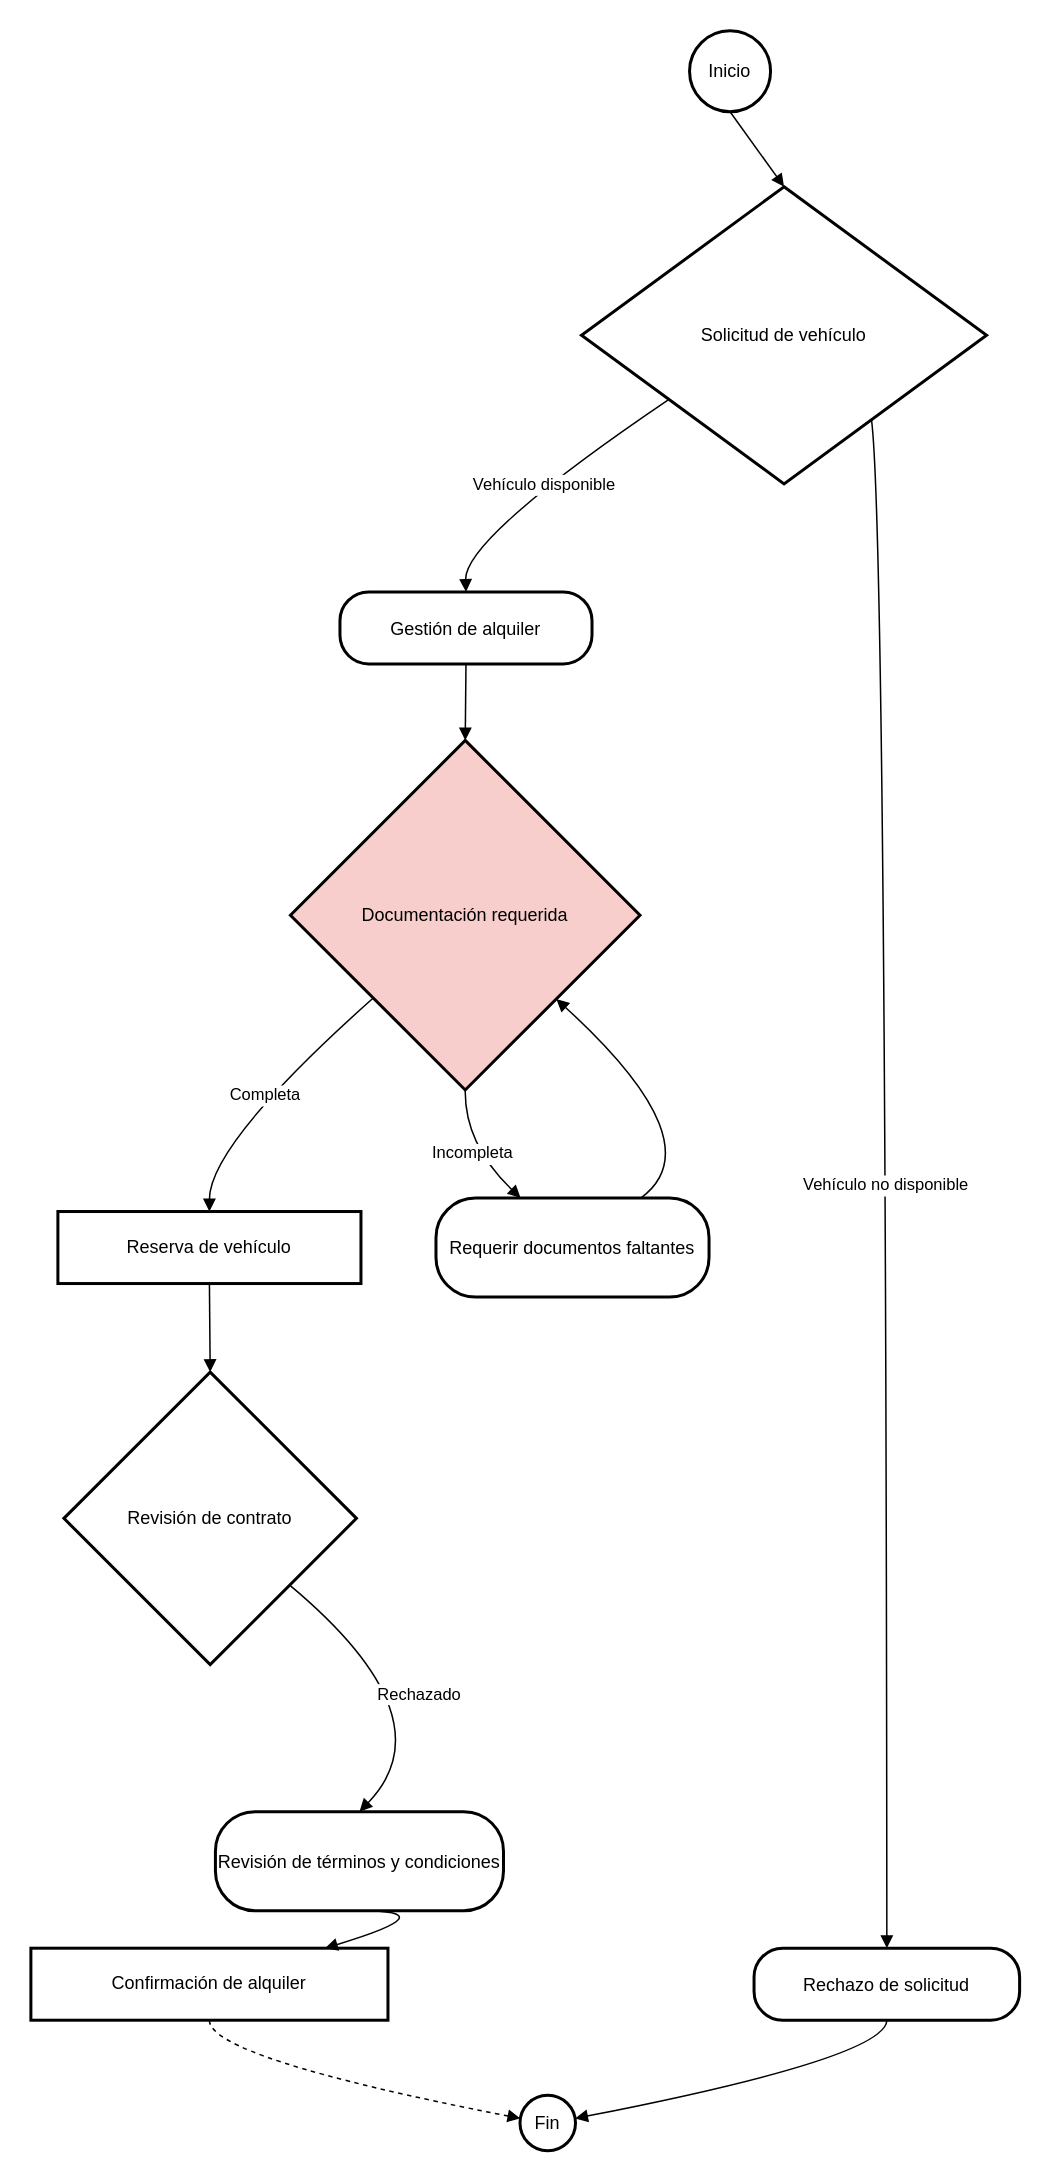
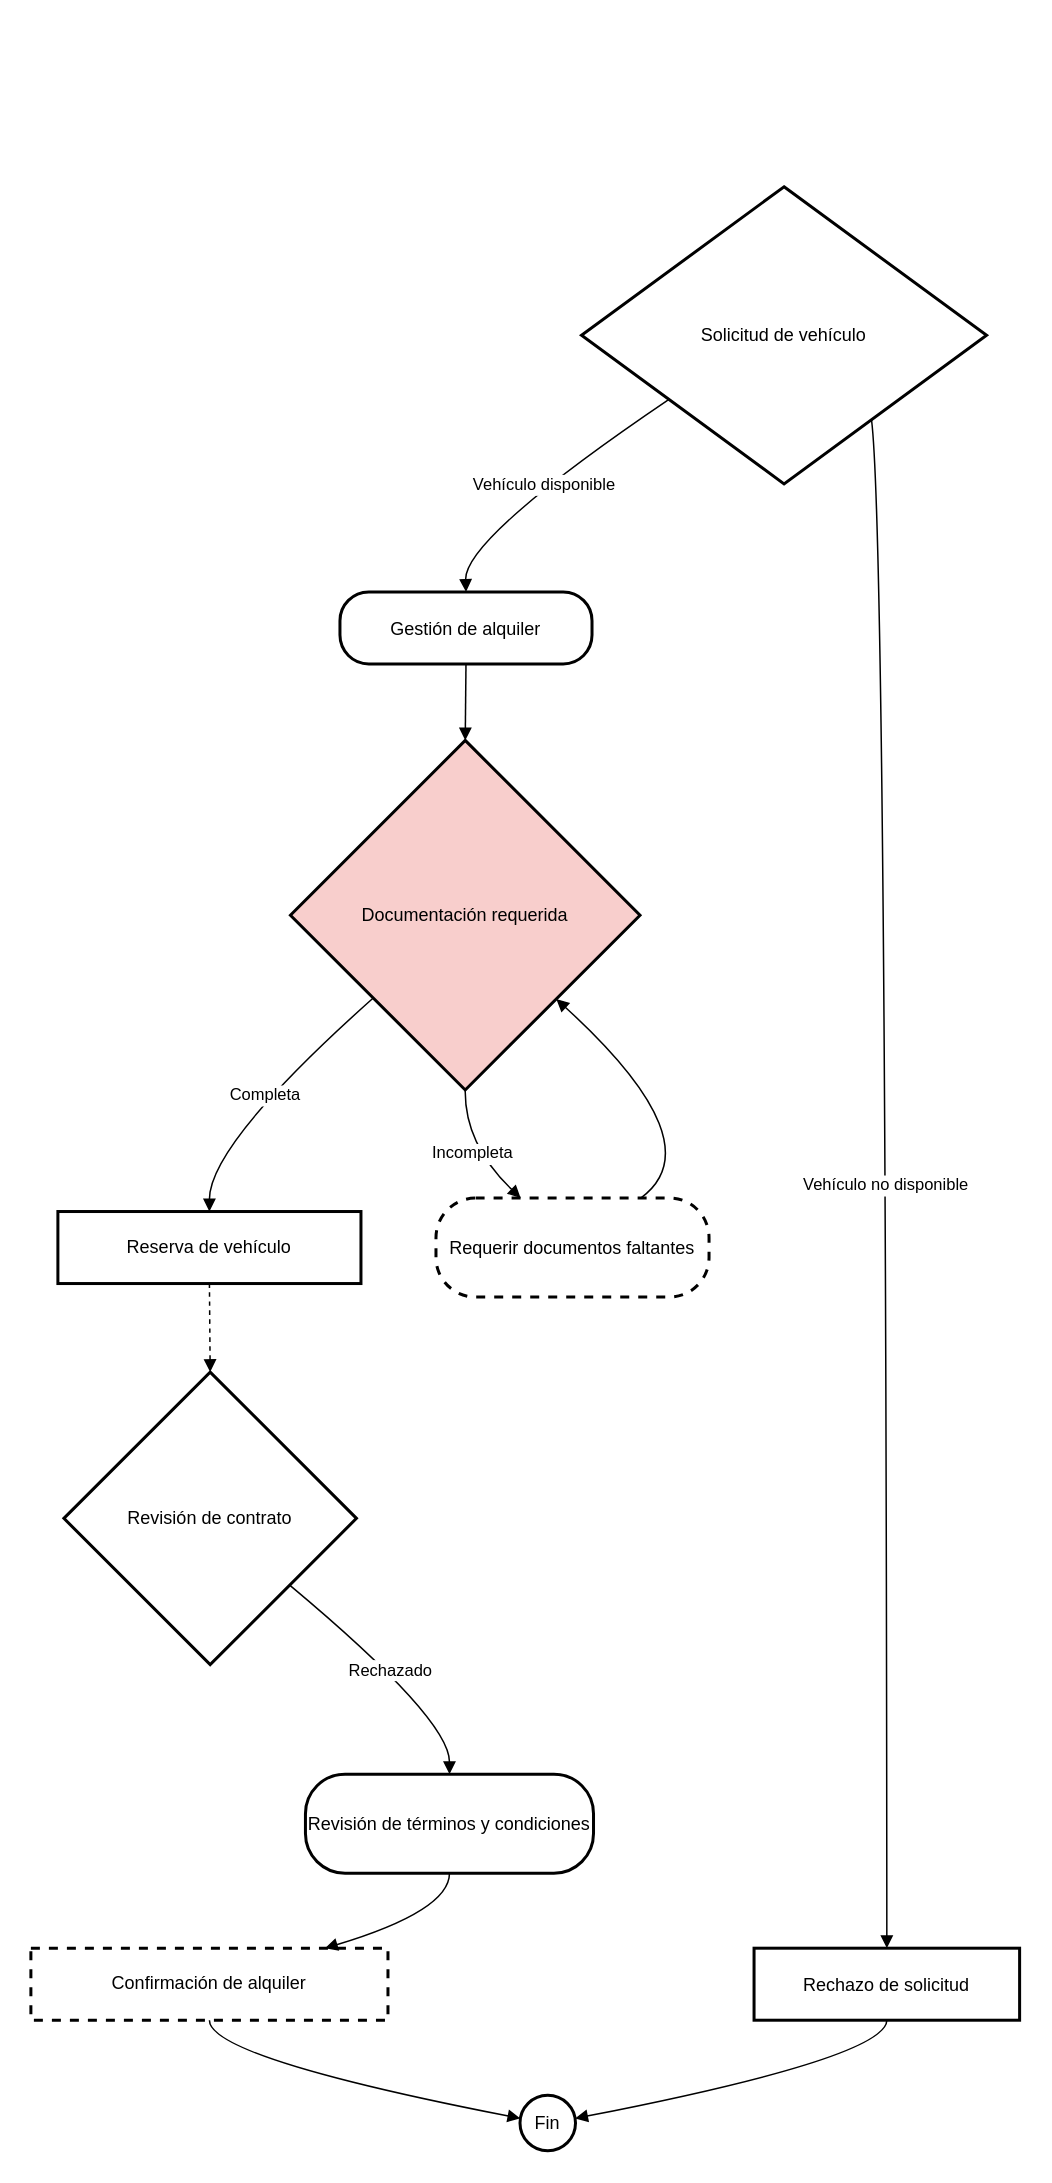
node "Inicio": removed
edge "Inicio" -> "Solicitud de vehículo": removed
node "Requerir documentos faltantes": style solid -> dashed
edge "Reserva de vehículo" -> "Revisión de contrato": style solid -> dashed
node "Revisión de términos y condiciones": moved (359, 1861) -> (449, 1823)
node "Confirmación de alquiler": style solid -> dashed
node "Rechazo de solicitud": shape rounded rectangle -> rectangle
edge "Confirmación de alquiler" -> "Fin": style dashed -> solid
